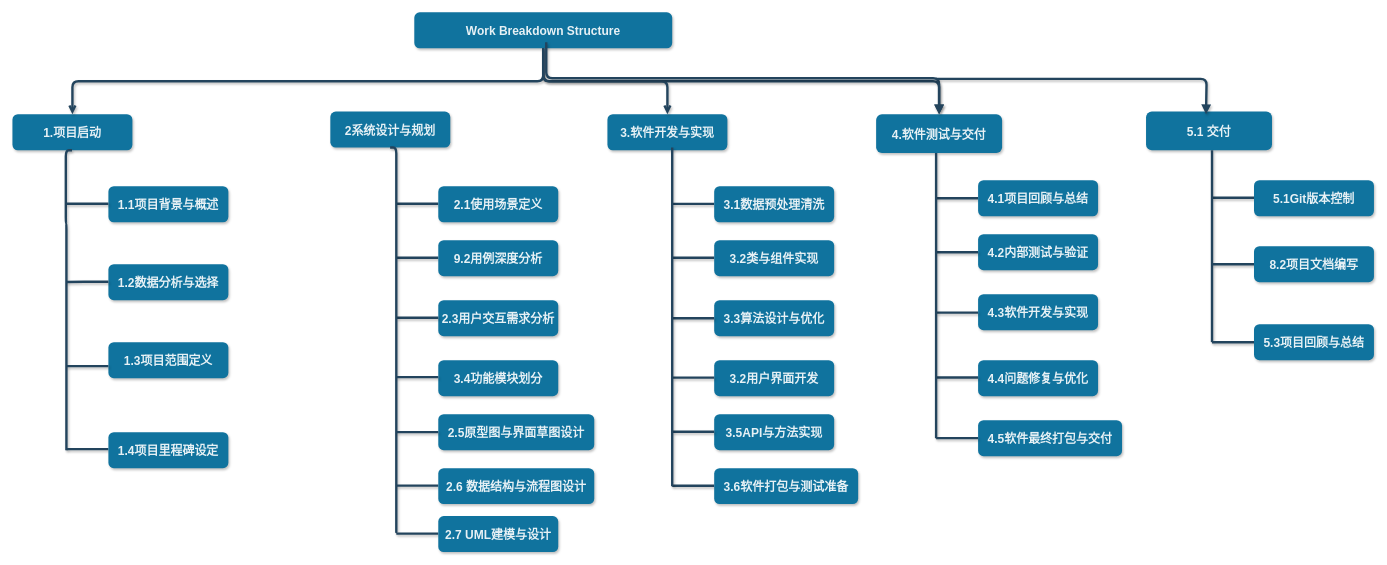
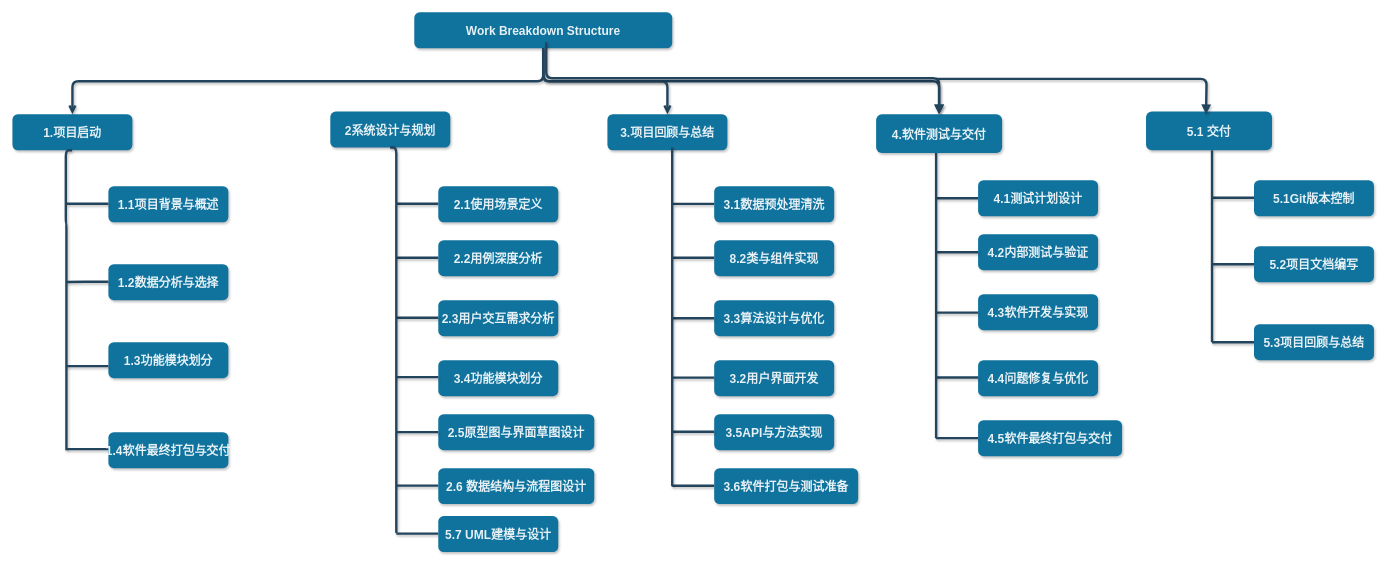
node "3.软件开发与实现": label "3.软件开发与实现" -> "3.项目回顾与总结"
node "4.1项目回顾与总结": label "4.1项目回顾与总结" -> "4.1测试计划设计"
node "9.2用例深度分析": label "9.2用例深度分析" -> "2.2用例深度分析"
node "3.2类与组件实现": label "3.2类与组件实现" -> "8.2类与组件实现"
node "8.2项目文档编写": label "8.2项目文档编写" -> "5.2项目文档编写"
node "1.3项目范围定义": label "1.3项目范围定义" -> "1.3功能模块划分"
node "1.4项目里程碑设定": label "1.4项目里程碑设定" -> "1.4软件最终打包与交付"
node "2.7 UML建模与设计": label "2.7 UML建模与设计" -> "5.7 UML建模与设计"
